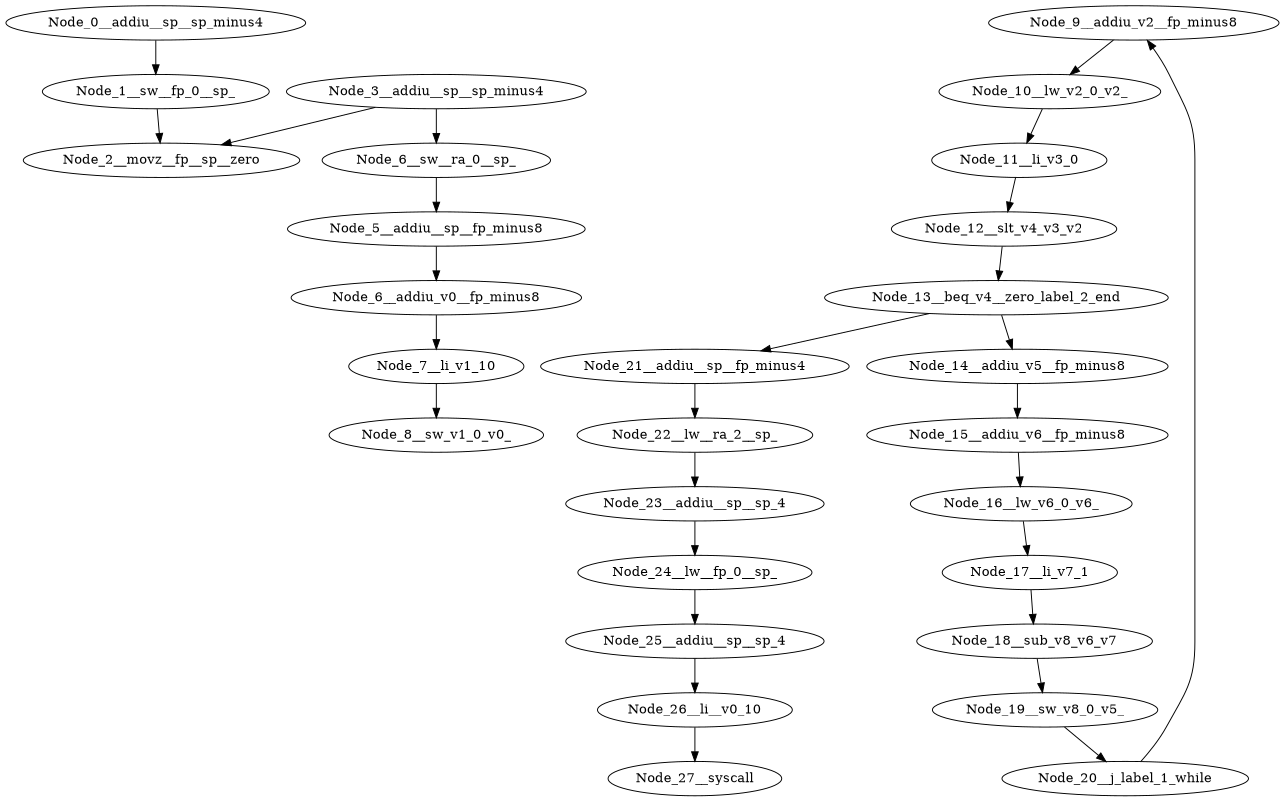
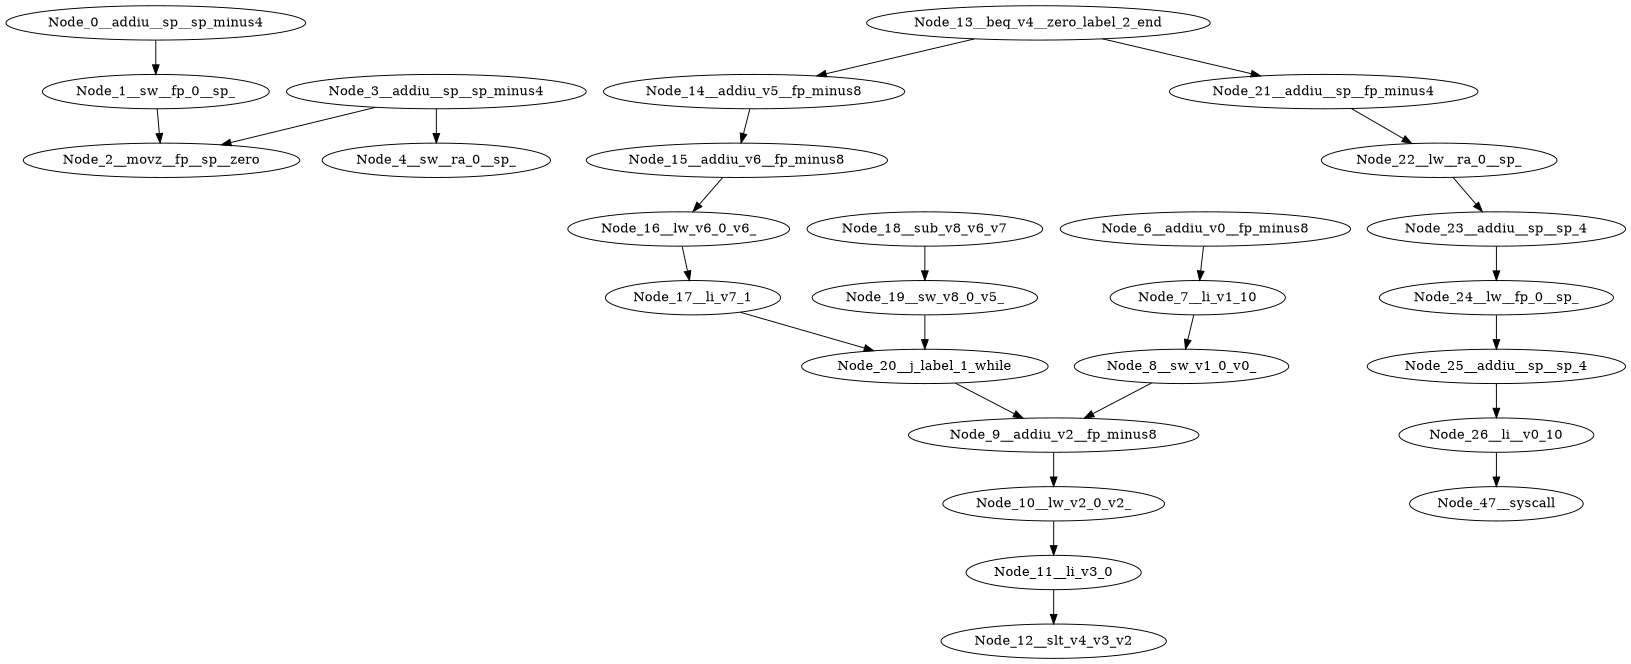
node "Node_6__sw__ra_0__sp_": label "Node_6__sw__ra_0__sp_" -> "Node_4__sw__ra_0__sp_"
node "Node_5__addiu__sp__fp_minus8": removed
edge "Node_12__slt_v4_v3_v2" -> "Node_13__beq_v4__zero_label_2_end": removed
edge "Node_8__sw_v1_0_v0_" -> "Node_9__addiu_v2__fp_minus8": added
node "Node_22__lw__ra_2__sp_": label "Node_22__lw__ra_2__sp_" -> "Node_22__lw__ra_0__sp_"
edge "Node_17__li_v7_1" -> "Node_18__sub_v8_v6_v7": now "Node_17__li_v7_1" -> "Node_20__j_label_1_while"
node "Node_27__syscall": label "Node_27__syscall" -> "Node_47__syscall"
